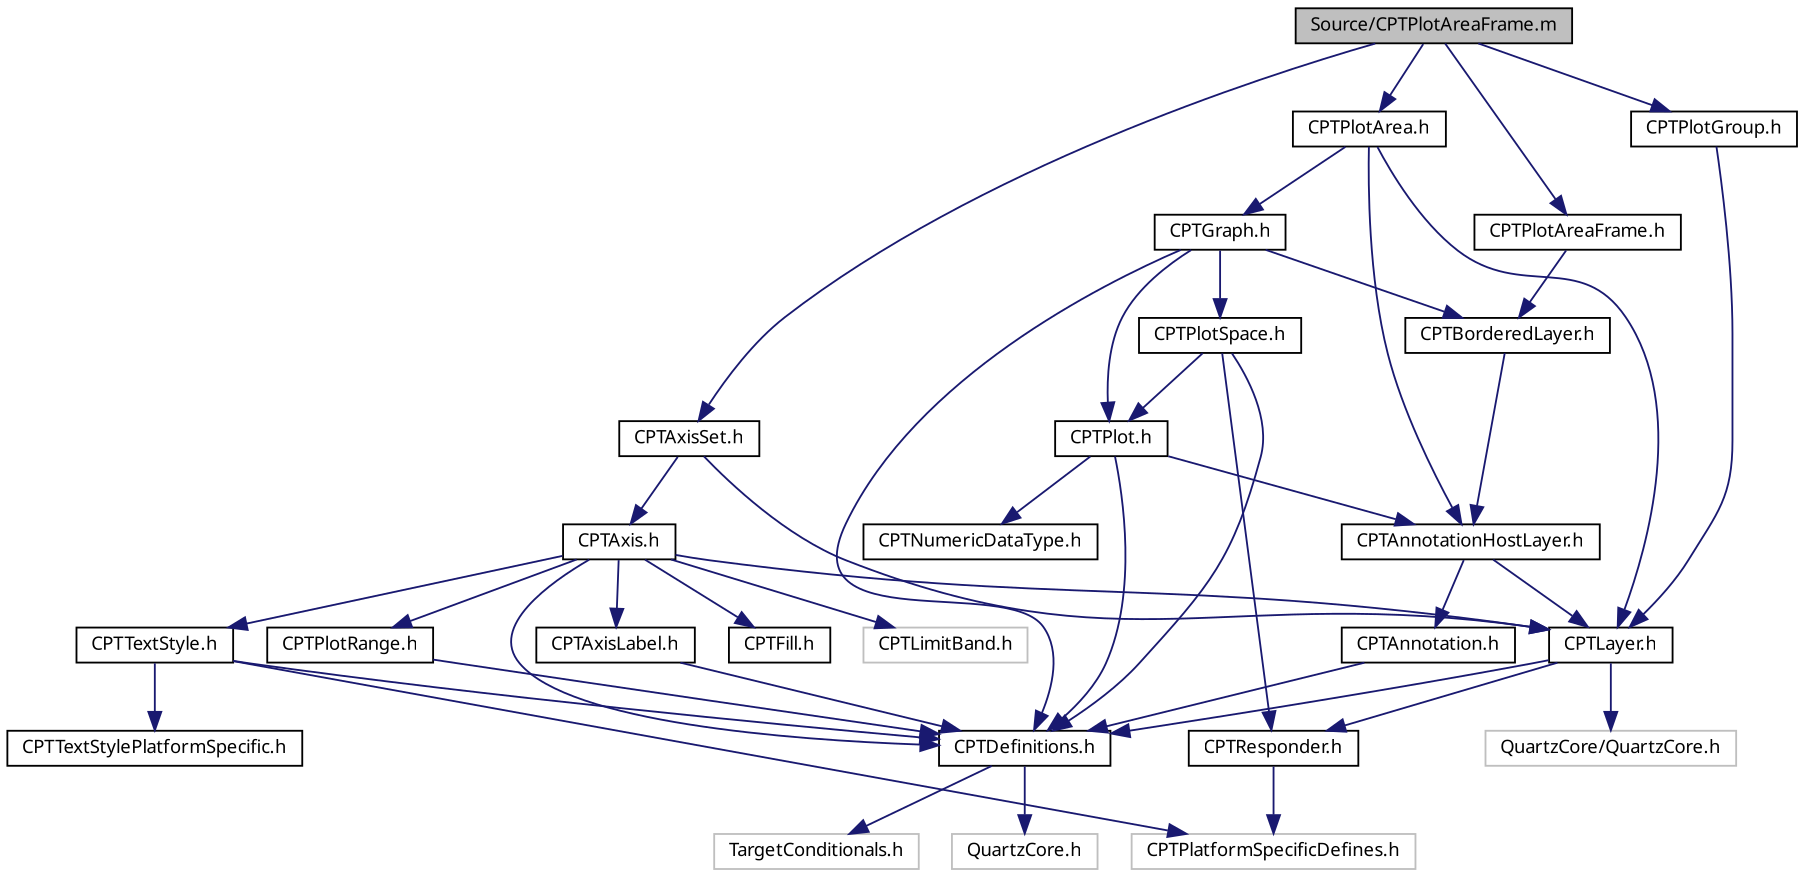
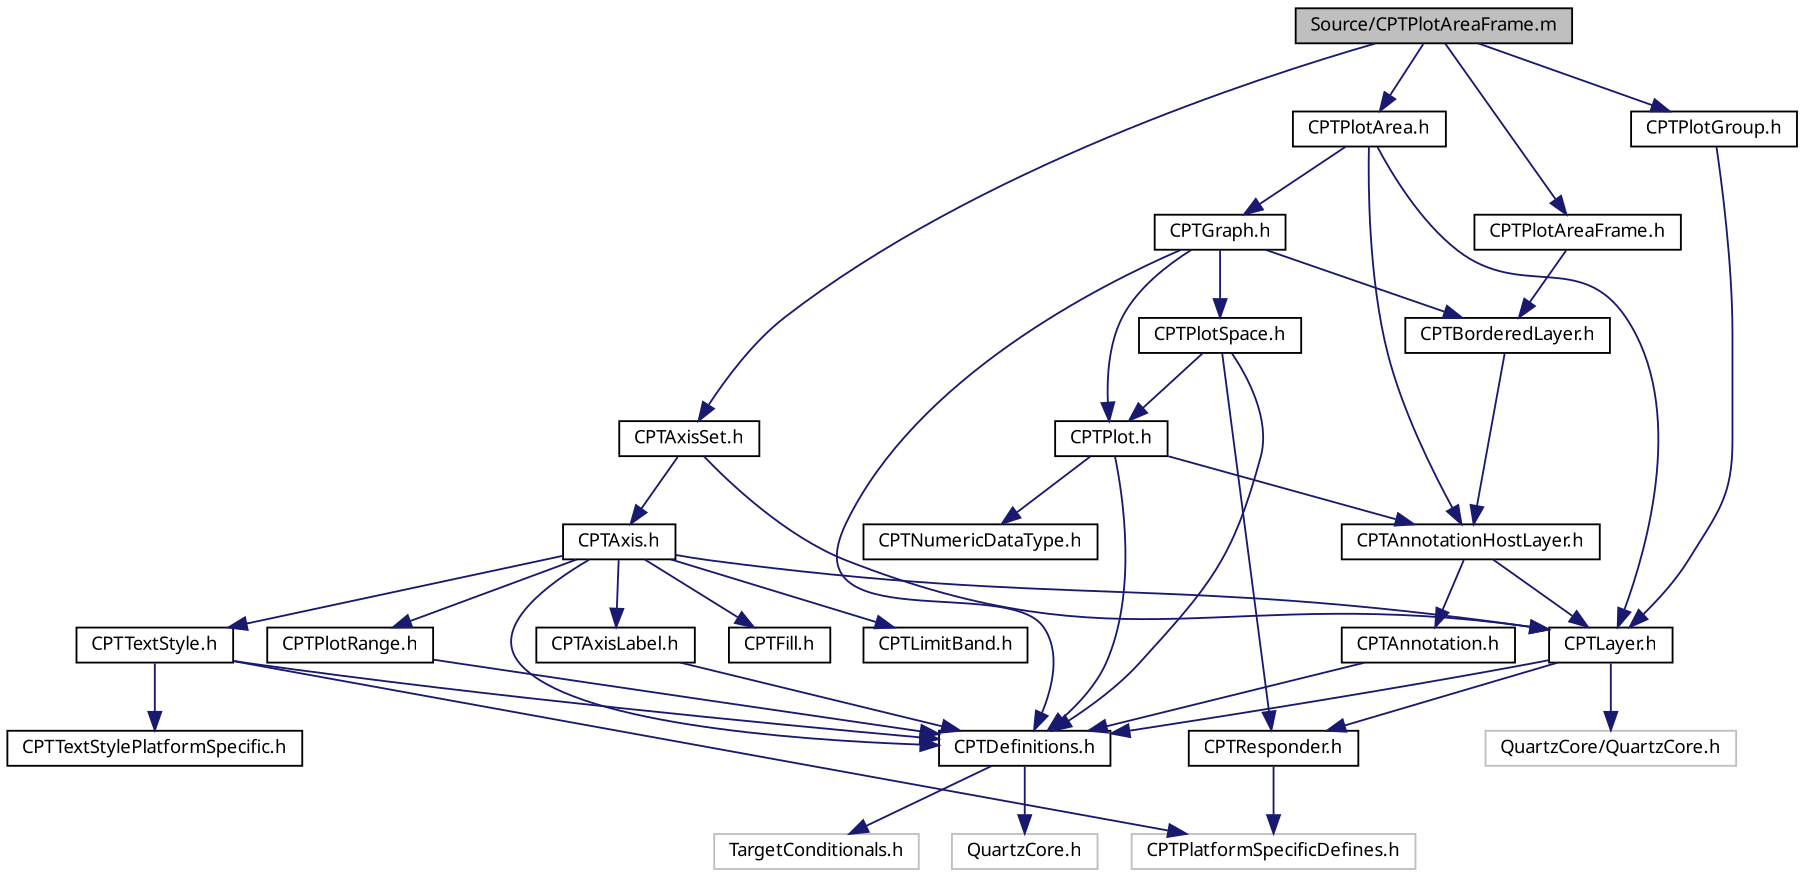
node "CPTLimitBand.h": color grey75 -> black
